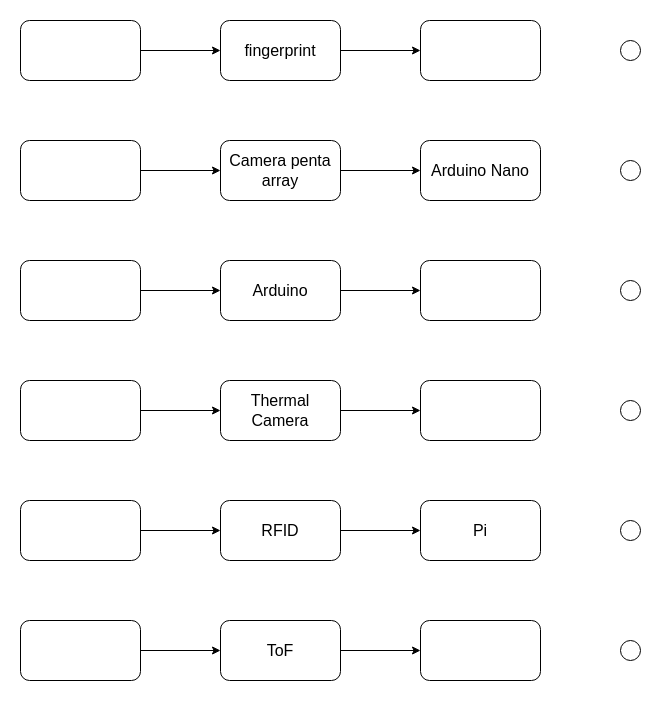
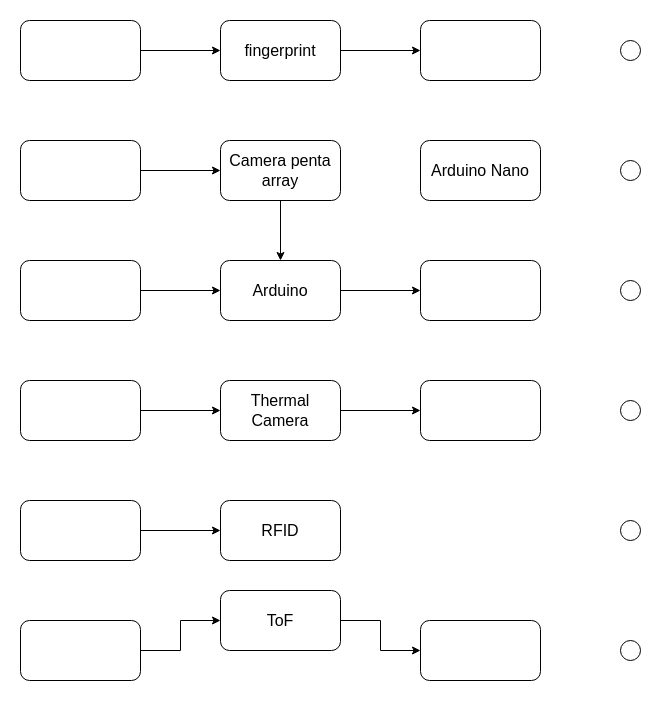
edge "Camera penta array" -> "Arduino Nano": now "Camera penta array" -> "Arduino"
edge "RFID" -> "Pi": removed
node "Pi": removed
node "ToF": moved (281, 651) -> (281, 621)
